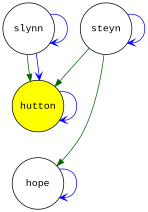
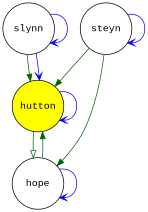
edge "hutton" -> "hope": added
edge "hope" -> "hutton": added
